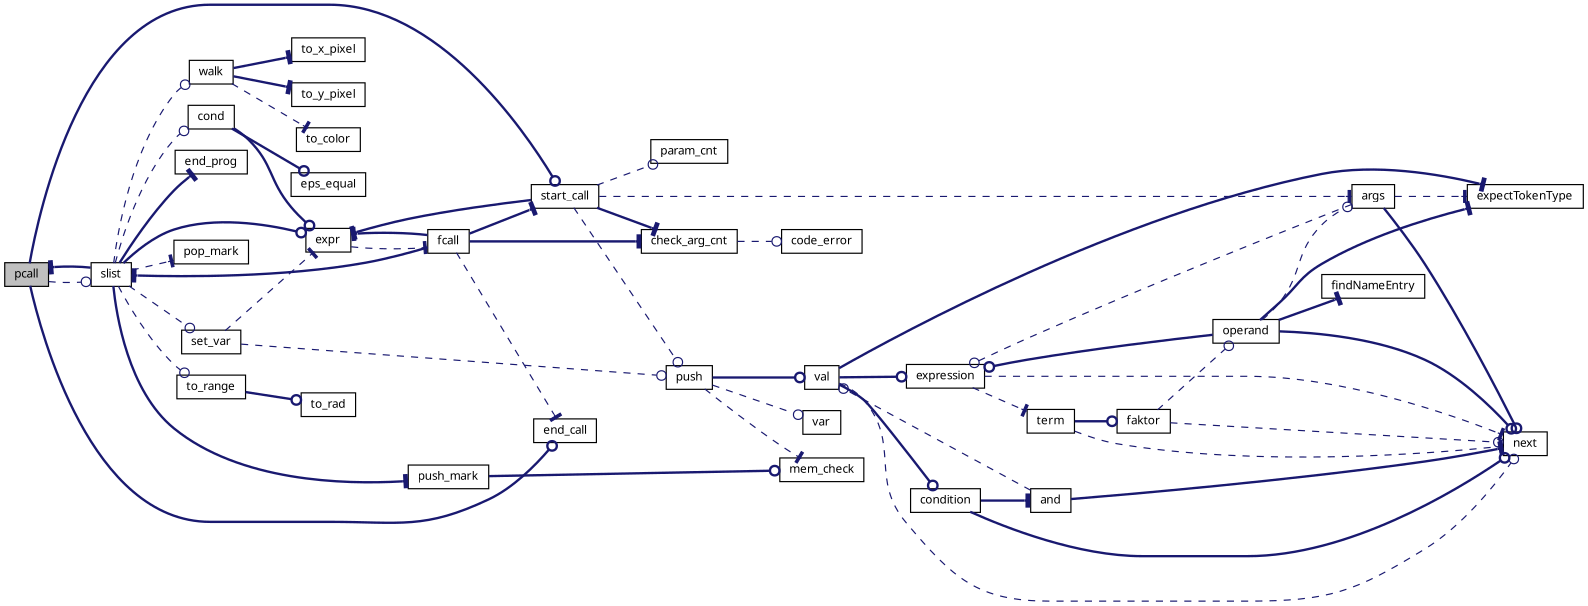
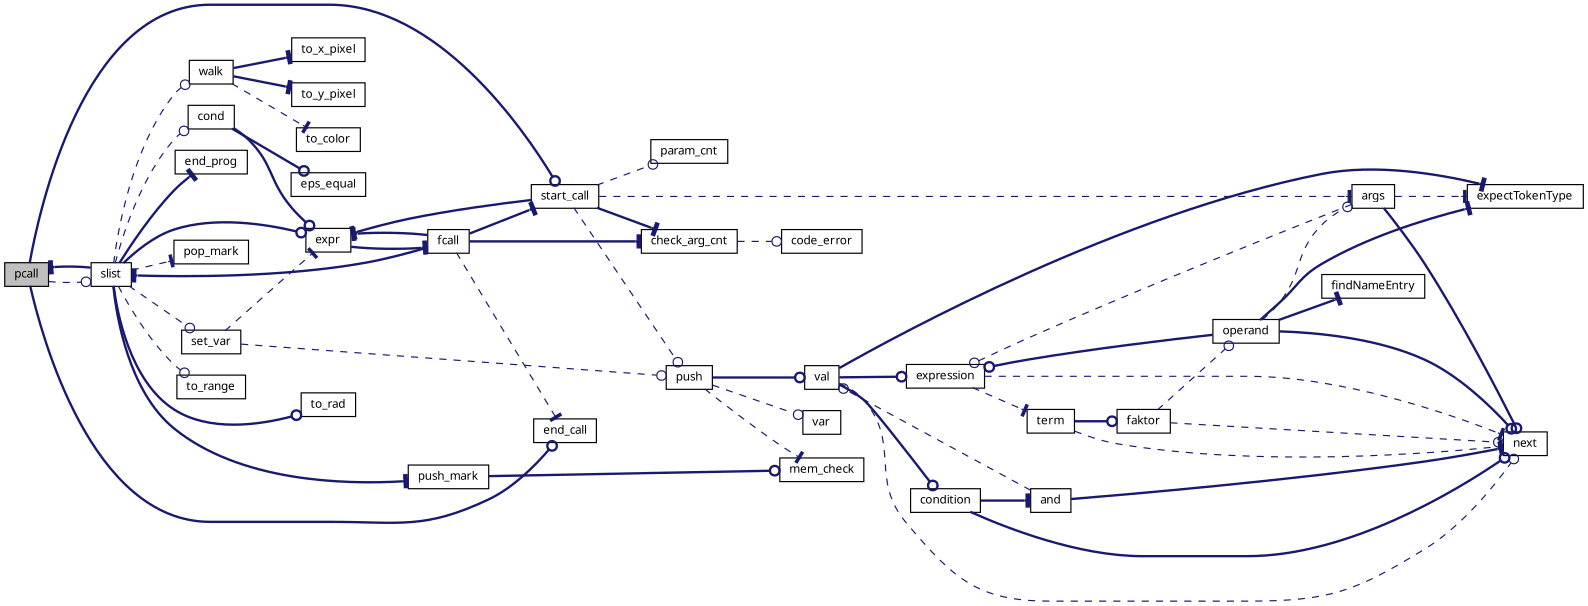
edge "expr" -> "fcall": style dashed -> bold
edge "to_range" -> "to_rad": now "slist" -> "to_rad"
